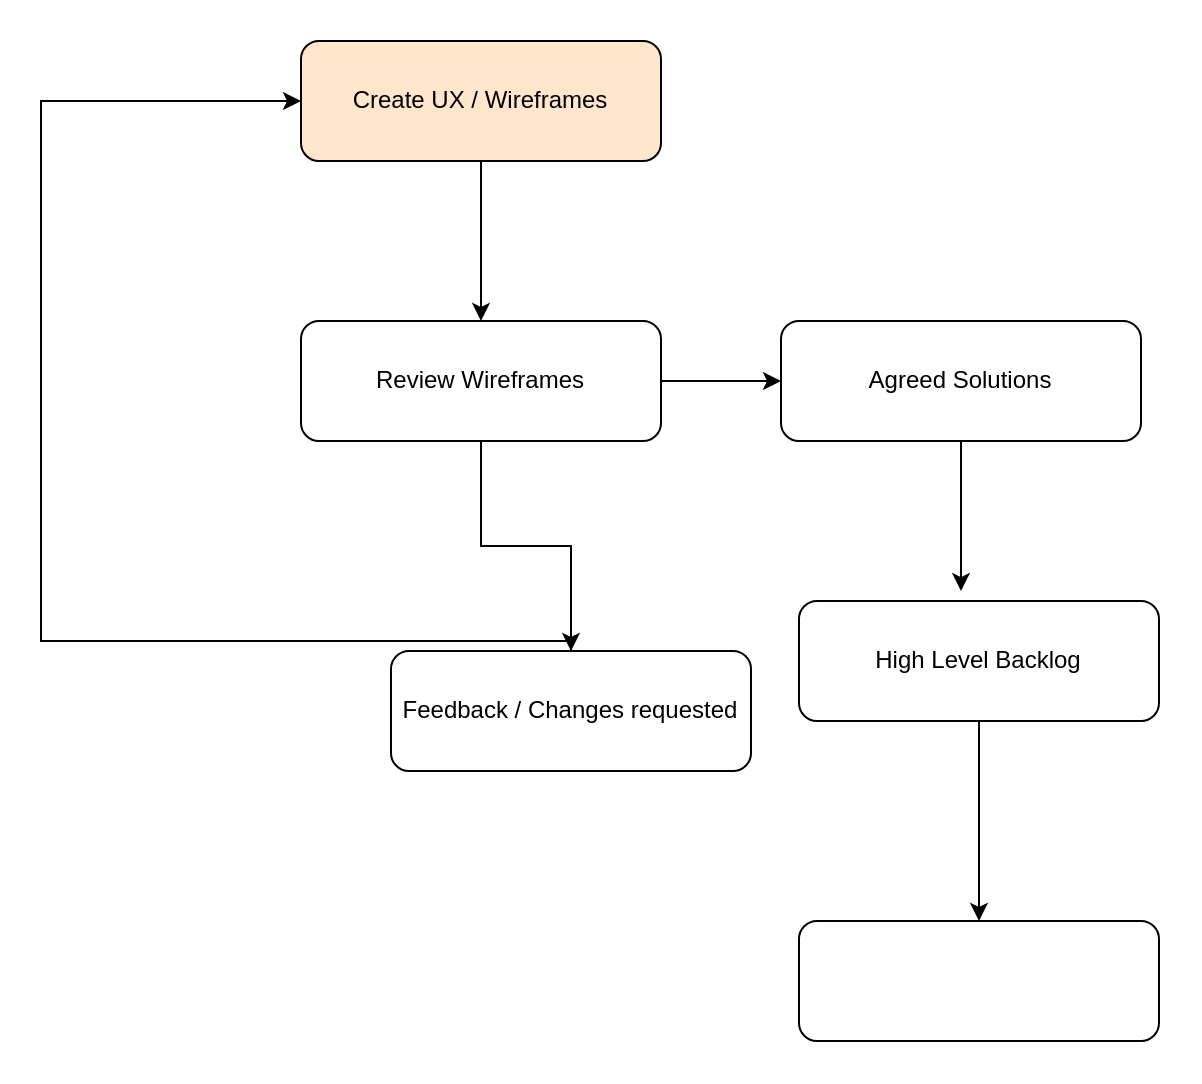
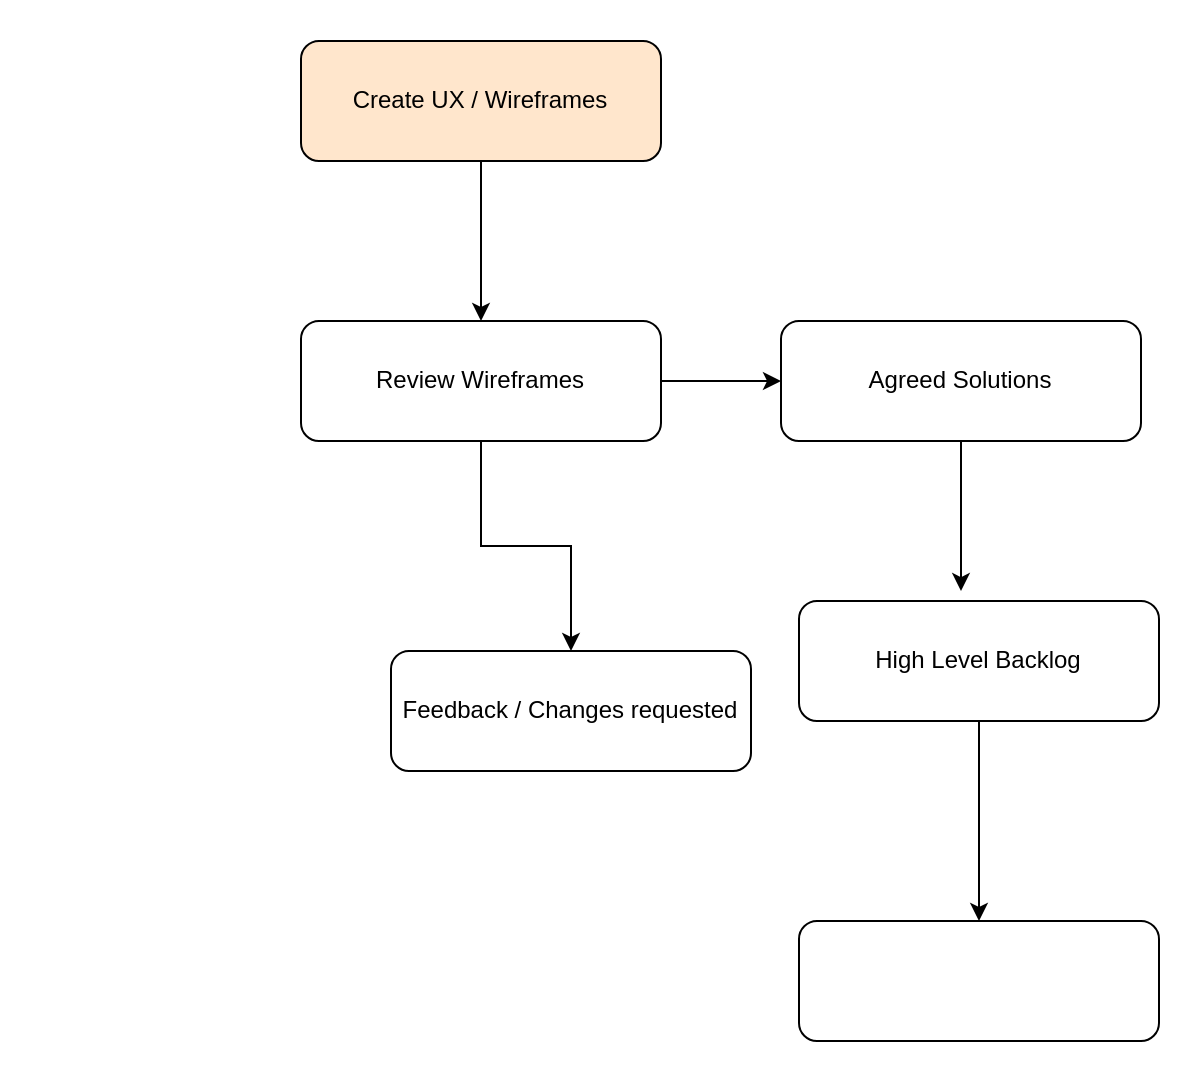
edge "Feedback / Changes requested" -> "Create UX / Wireframes": removed
